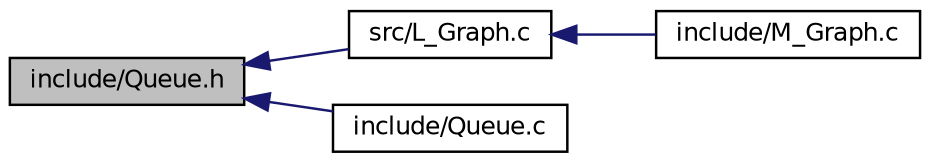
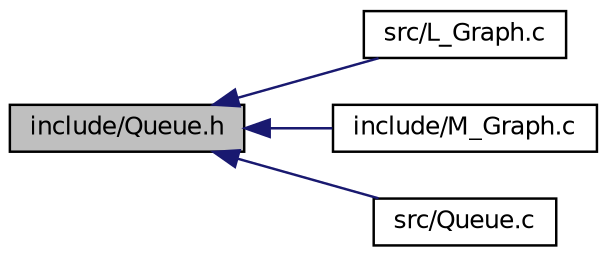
edge "include/M_Graph.c" -> "src/L_Graph.c": now "include/M_Graph.c" -> "include/Queue.h"
node "include/Queue.c": label "include/Queue.c" -> "src/Queue.c"
